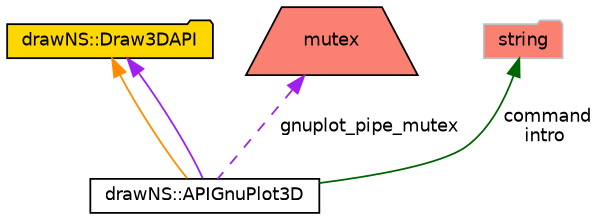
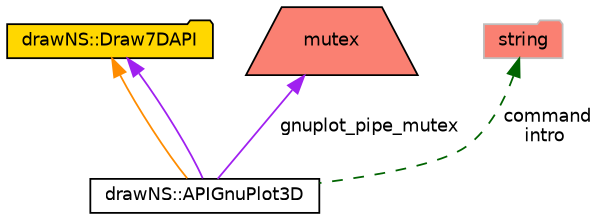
node "drawNS::Draw3DAPI": label "drawNS::Draw3DAPI" -> "drawNS::Draw7DAPI"
edge "drawNS::APIGnuPlot3D" -> "mutex": style dashed -> solid
edge "drawNS::APIGnuPlot3D" -> "string": style solid -> dashed
